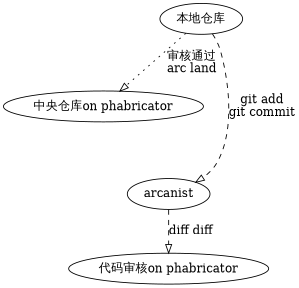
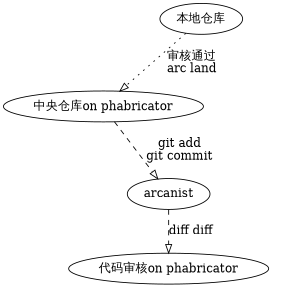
edge "本地仓库" -> "arcanist": now "中央仓库on phabricator" -> "arcanist"
